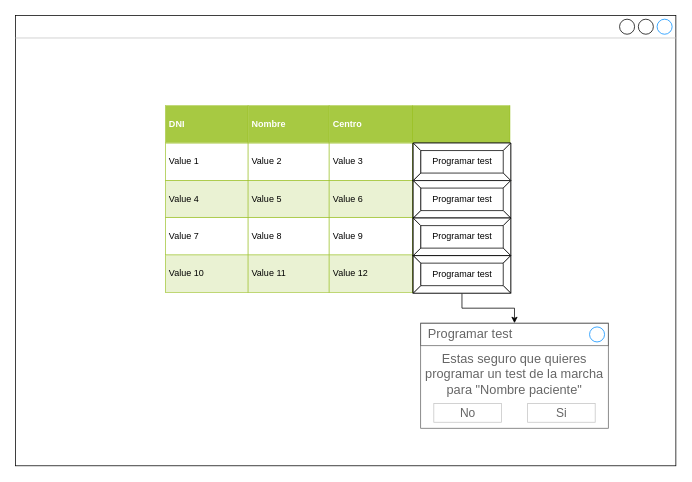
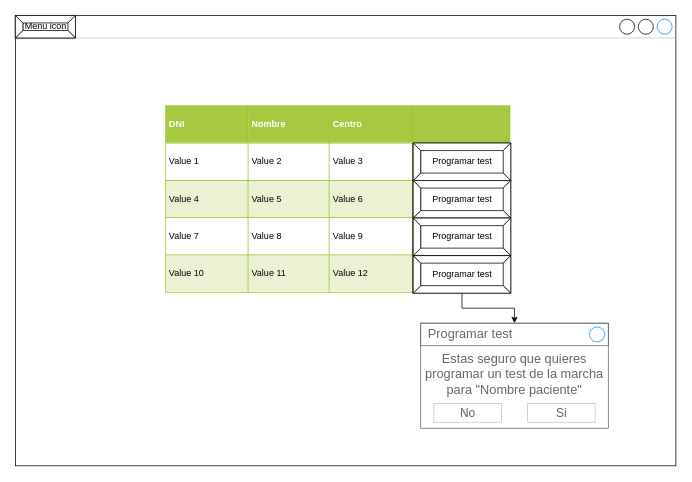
node "Menu icon": added
